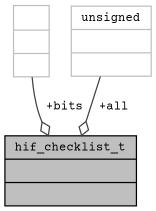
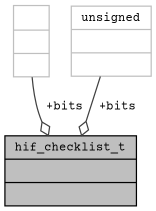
edge "unsigned" -> "hif_checklist_t": label " +all" -> " +bits"
